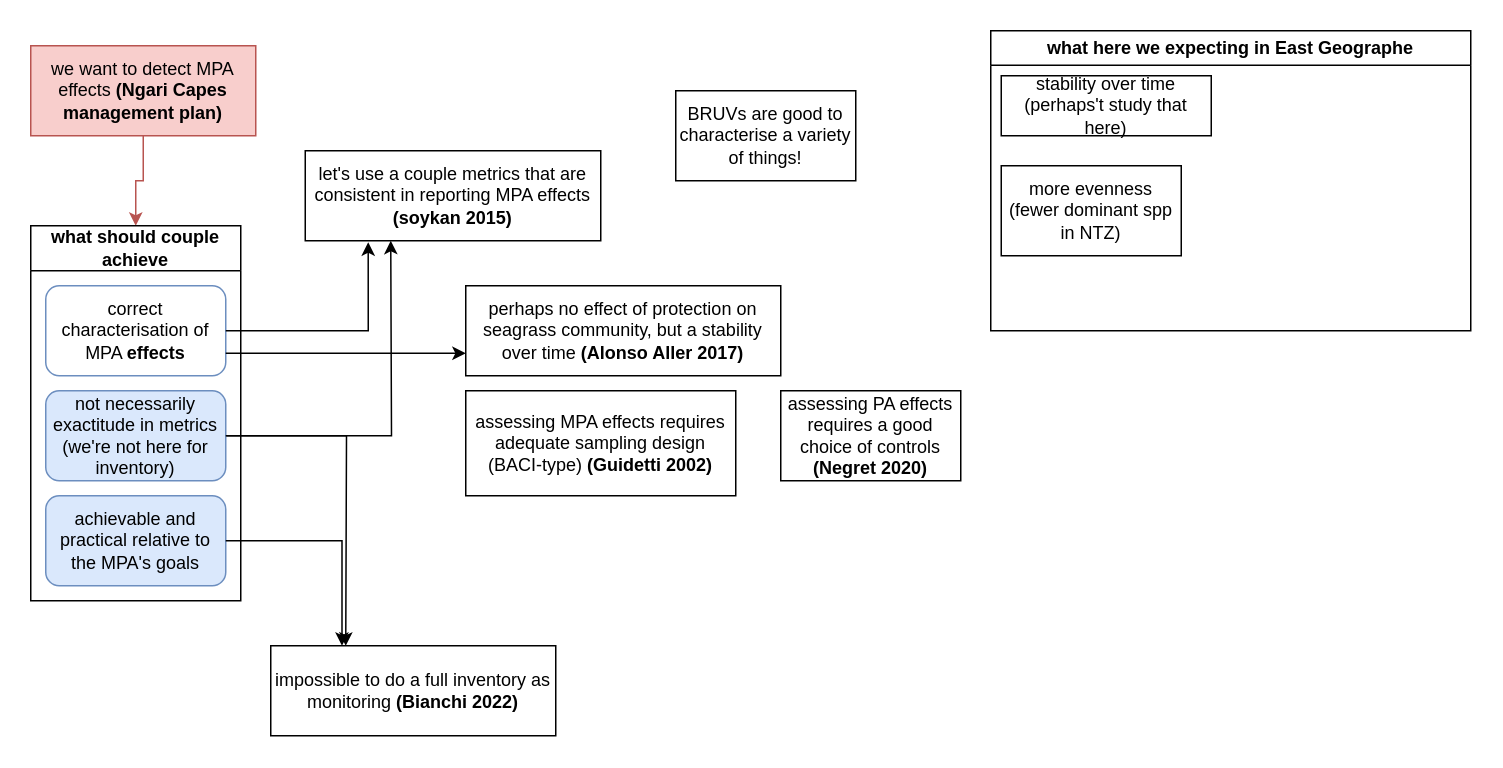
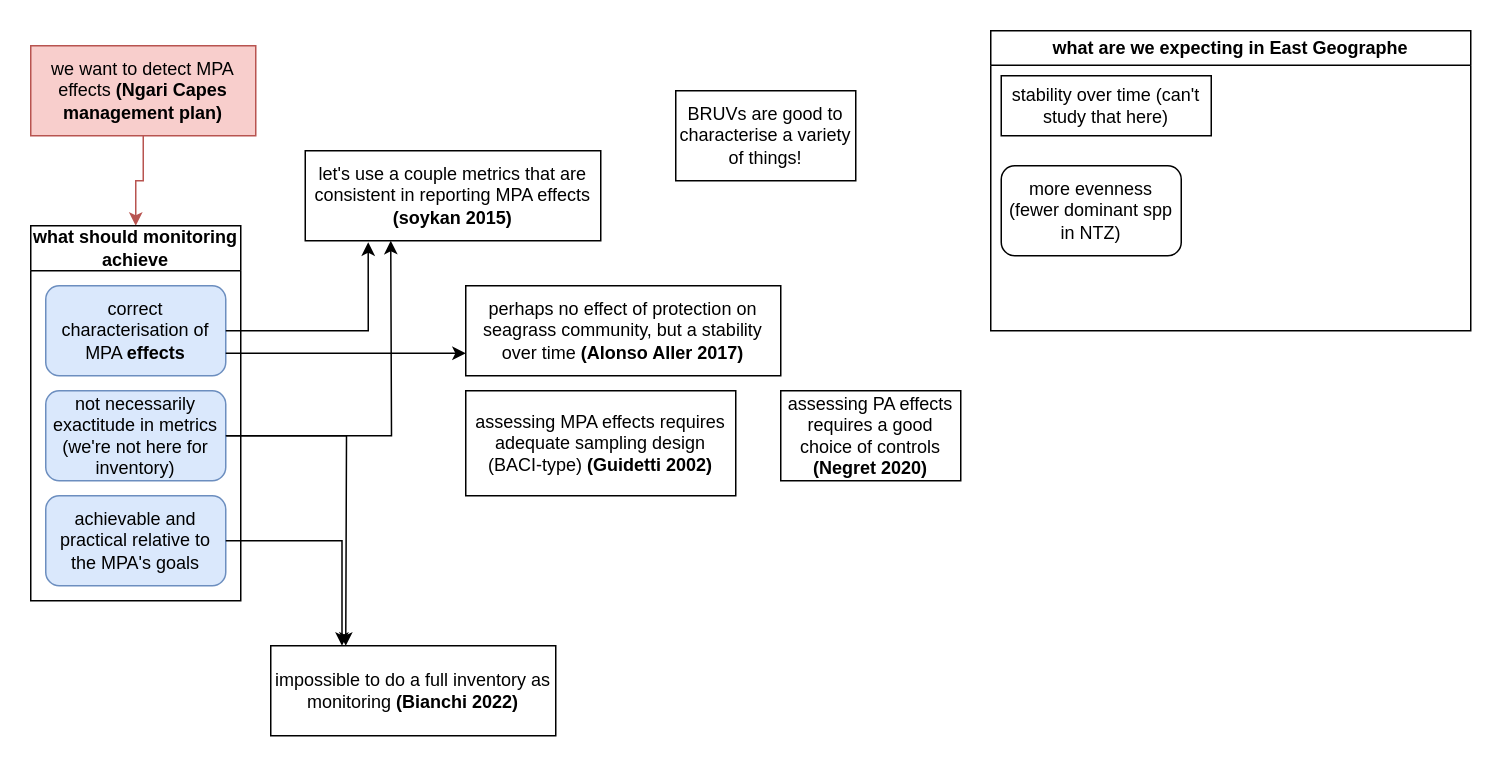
node "what here we expecting in East Geographe": label "what here we expecting in East Geographe" -> "what are we expecting in East Geographe"
node "stability over time (perhaps't study that here)": label "stability over time (perhaps't study that here)" -> "stability over time (can't study that here)"
node "more evenness (fewer dominant spp in NTZ)": shape rectangle -> rounded rectangle
node "what should couple achieve": label "what should couple achieve" -> "what should monitoring achieve"
node "correct characterisation of MPA effects": fillcolor #ffffff -> #dae8fc
